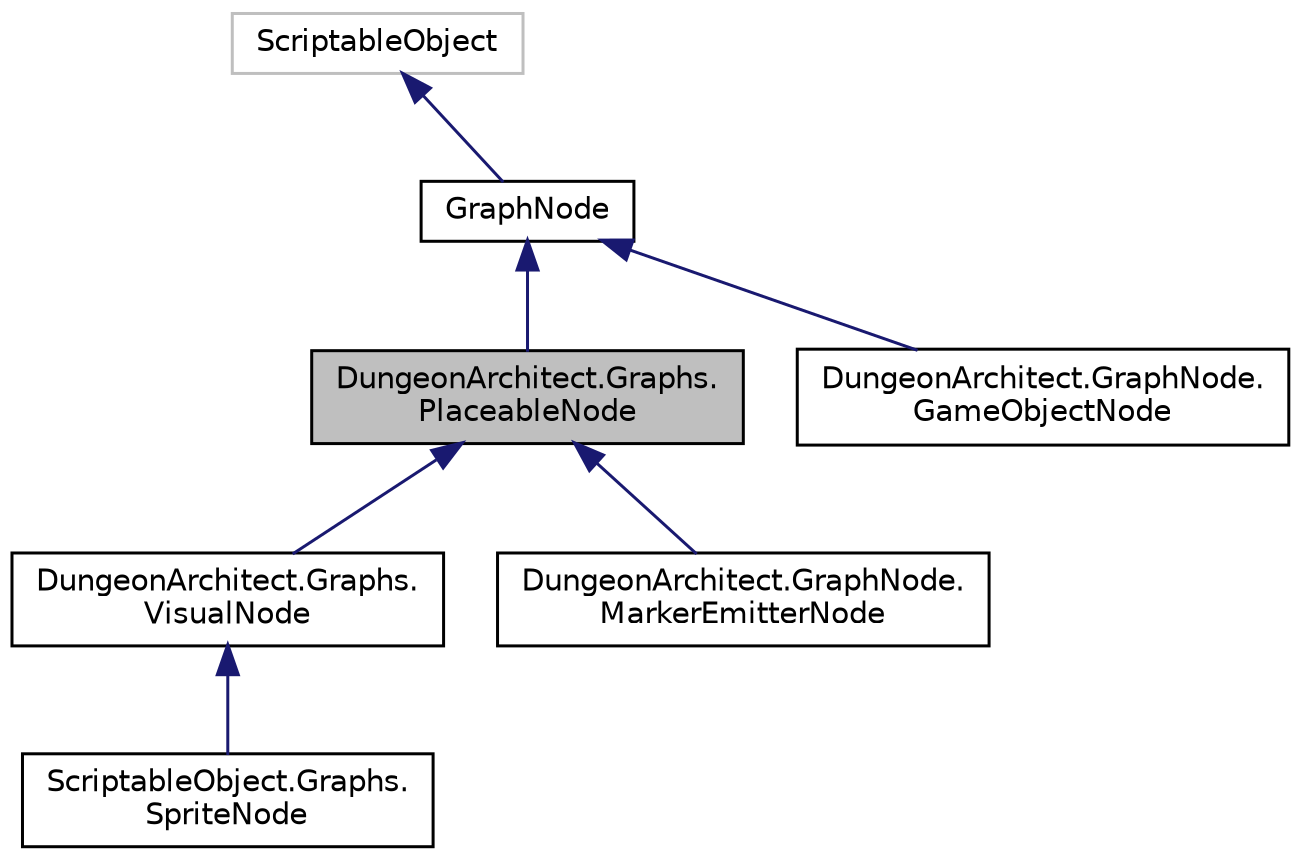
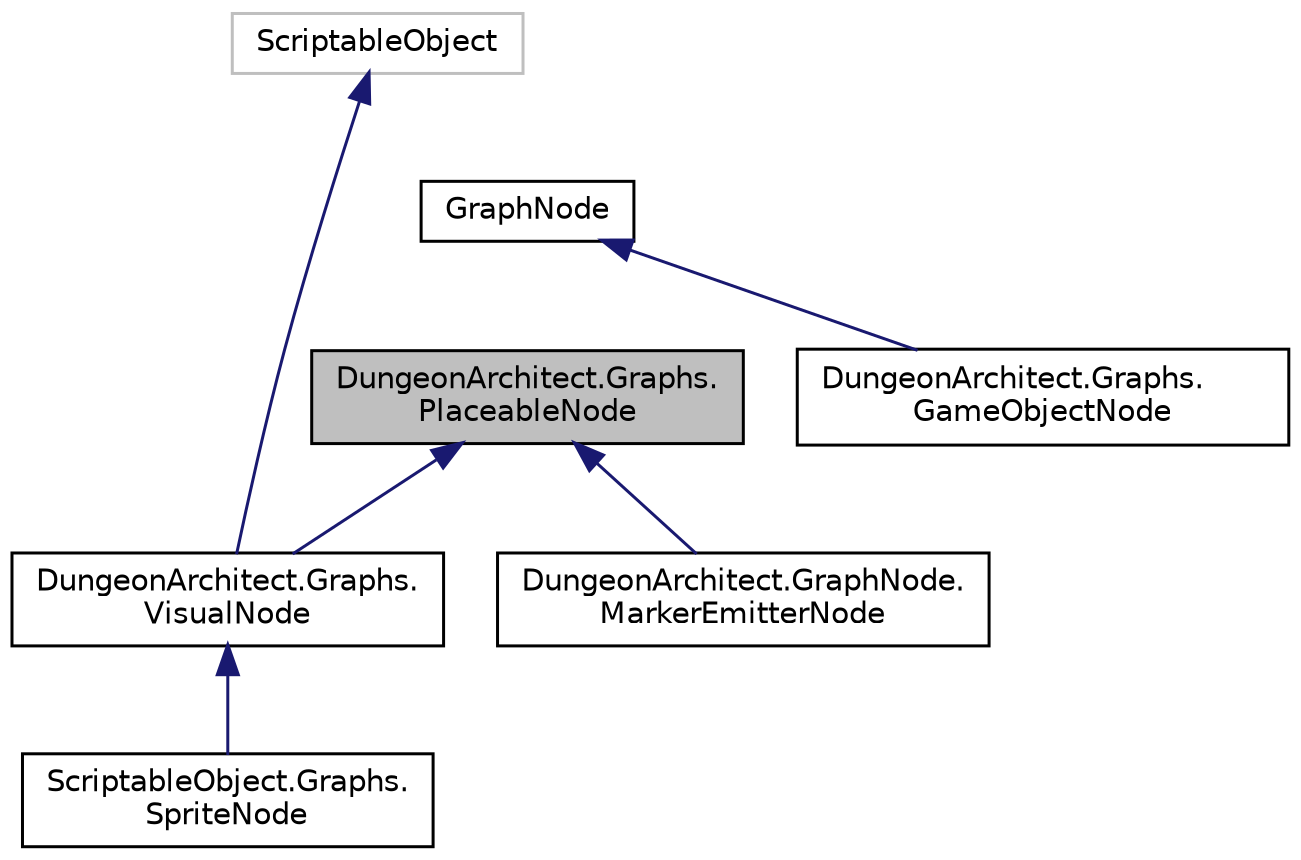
edge "GraphNode" -> "ScriptableObject": now "DungeonArchitect.Graphs. VisualNode" -> "ScriptableObject"
edge "DungeonArchitect.Graphs. PlaceableNode" -> "GraphNode": removed
node "DungeonArchitect.GraphNode. GameObjectNode": label "DungeonArchitect.GraphNode. GameObjectNode" -> "DungeonArchitect.Graphs. GameObjectNode"
